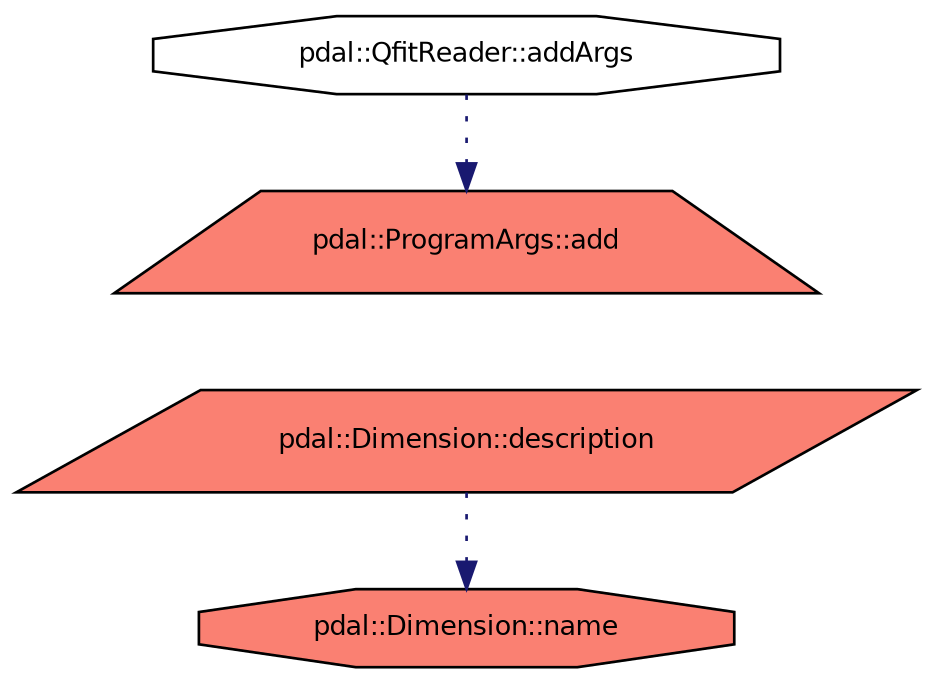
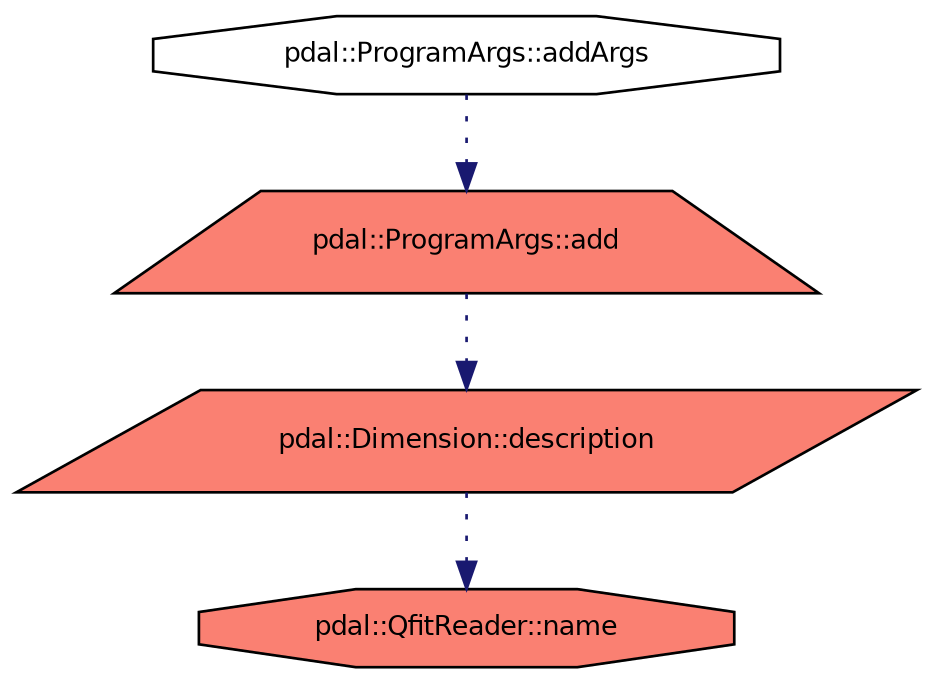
node "pdal::QfitReader::addArgs": label "pdal::QfitReader::addArgs" -> "pdal::ProgramArgs::addArgs"
edge "pdal::ProgramArgs::add" -> "pdal::Dimension::description": added
node "pdal::Dimension::name": label "pdal::Dimension::name" -> "pdal::QfitReader::name"
